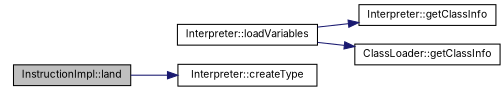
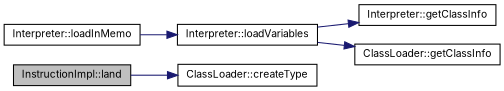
node "Interpreter::loadInMemo": added
node "Interpreter::createType": label "Interpreter::createType" -> "ClassLoader::createType"
